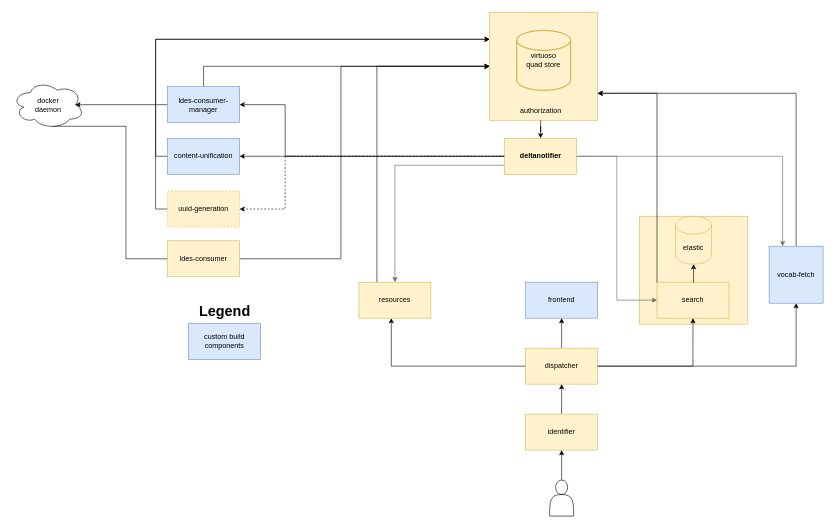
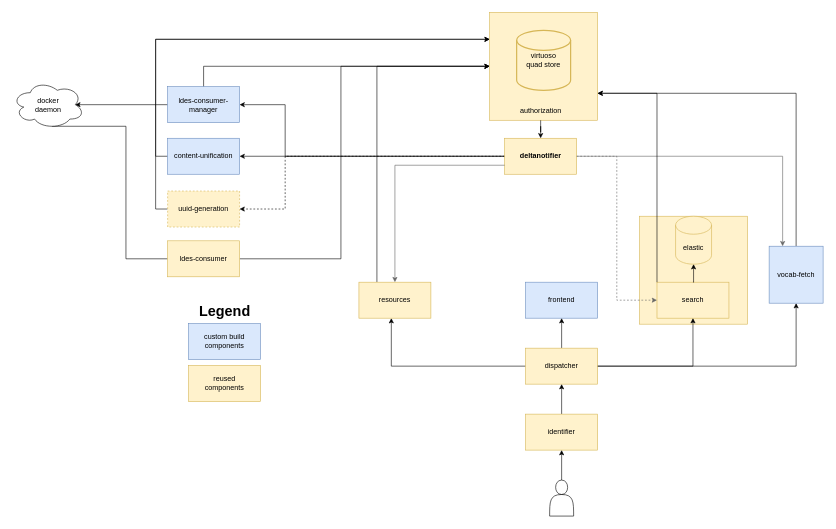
edge "deltanotifier" -> "search": style solid -> dashed
node "reused components": added
